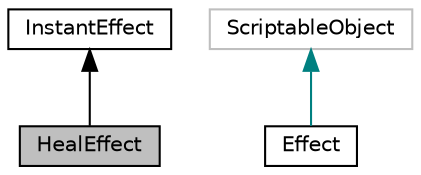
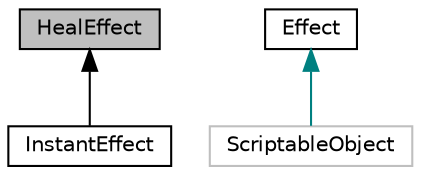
edge "HealEffect" -> "InstantEffect": reversed
edge "Effect" -> "ScriptableObject": reversed
